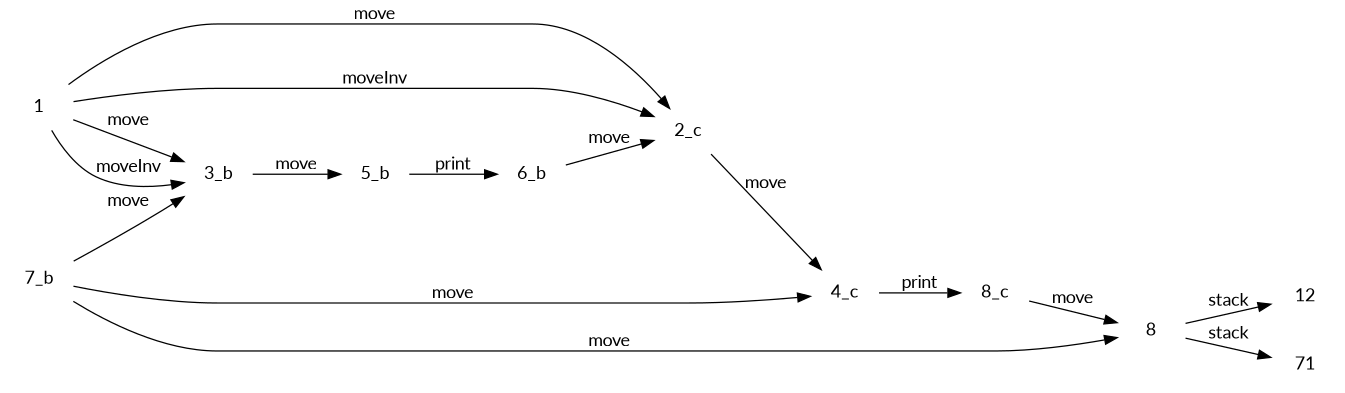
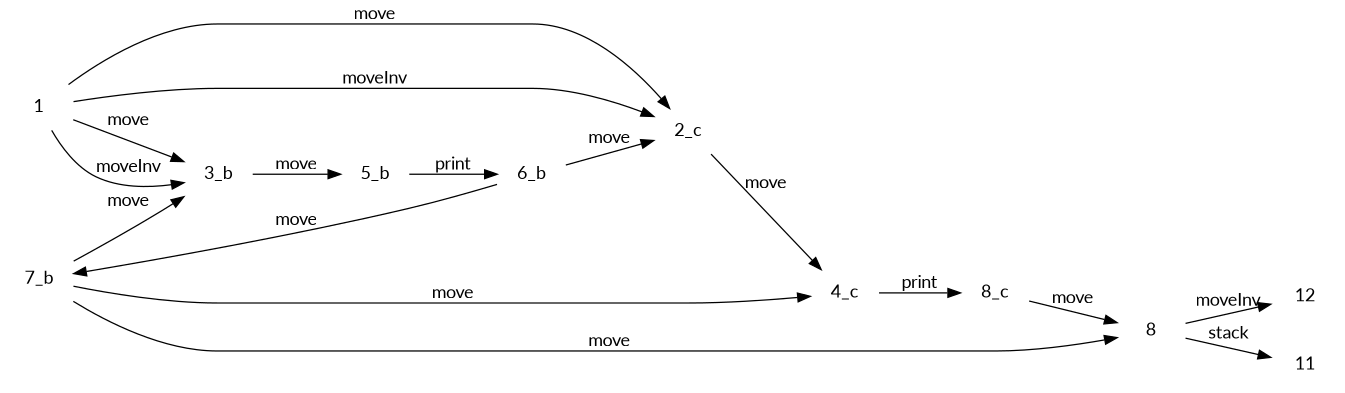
edge "6_b" -> "7_b": added, label "move"
edge "8" -> "12": label "stack" -> "moveInv"
node "71": label "71" -> "11"
